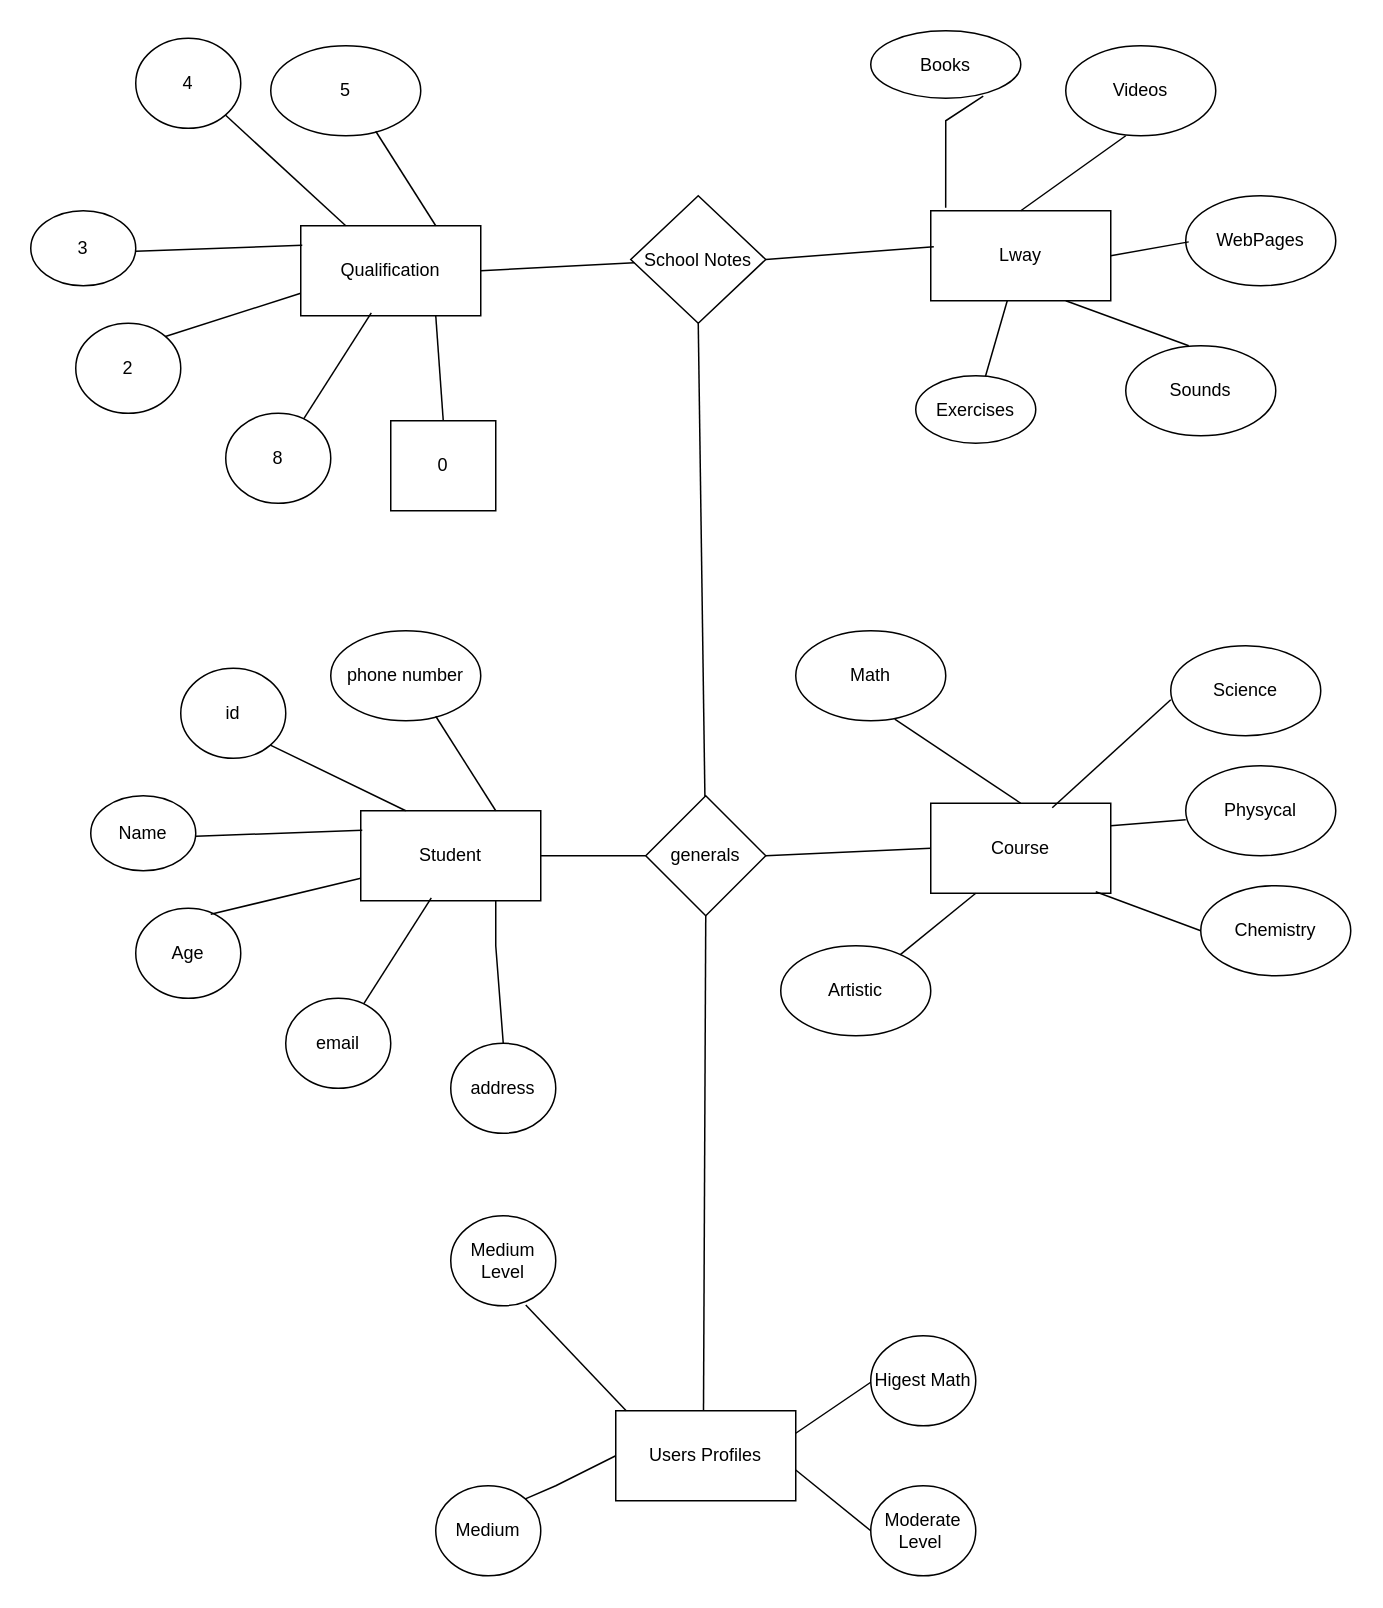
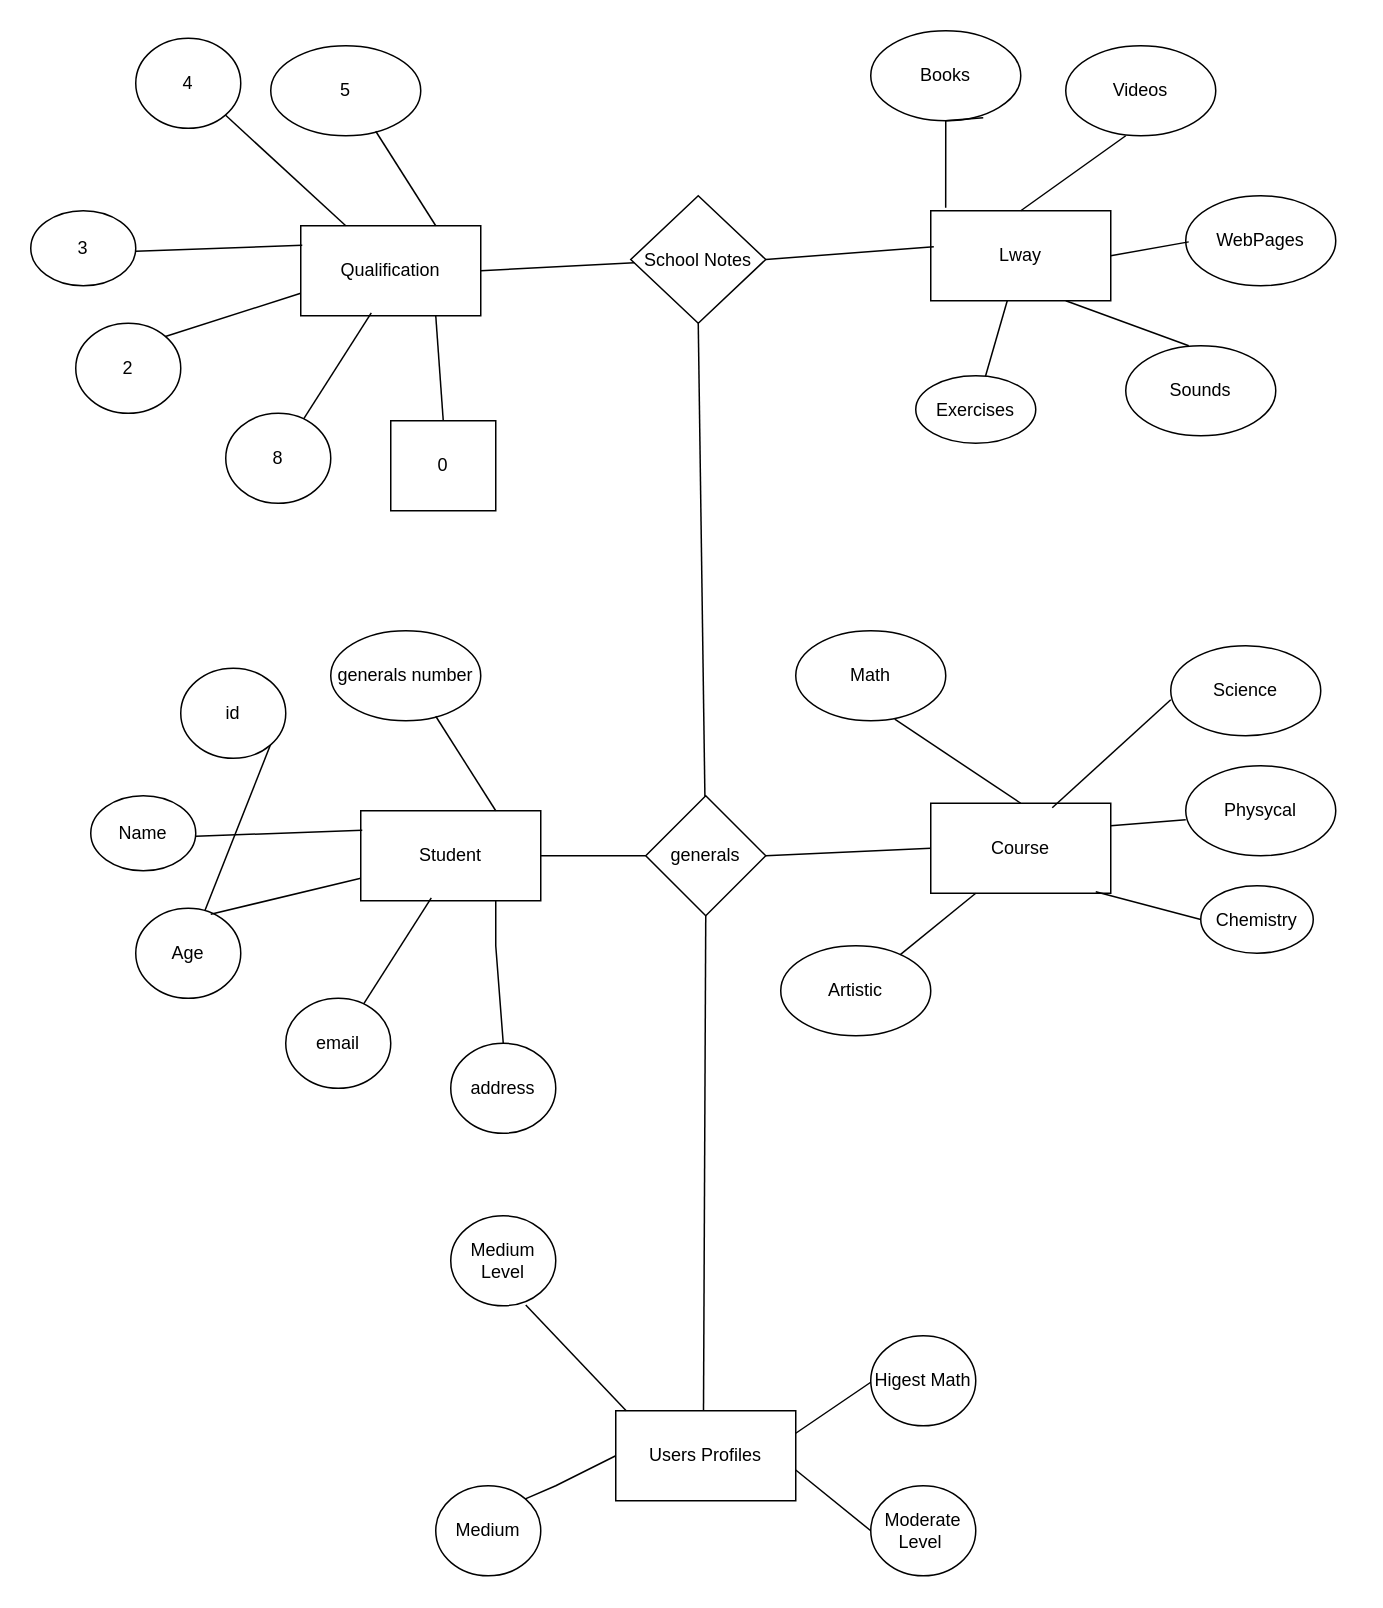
node "Books": size 150x68 -> 150x90
node "phone number": label "phone number" -> "generals number"
edge "id" -- "Student": now "id" -- "Age"
node "Chemistry": size 150x90 -> 113x68
